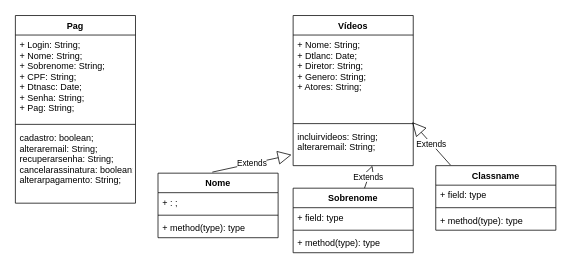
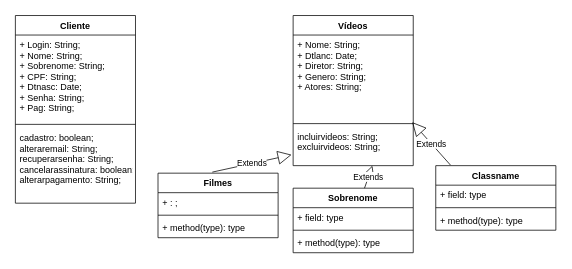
node "Pag": label "Pag" -> "Cliente"
node "incluirvideos: String; alteraremail: String;": label "incluirvideos: String; alteraremail: String;" -> "incluirvideos: String; excluirvideos: String;"
node "Nome": label "Nome" -> "Filmes"
